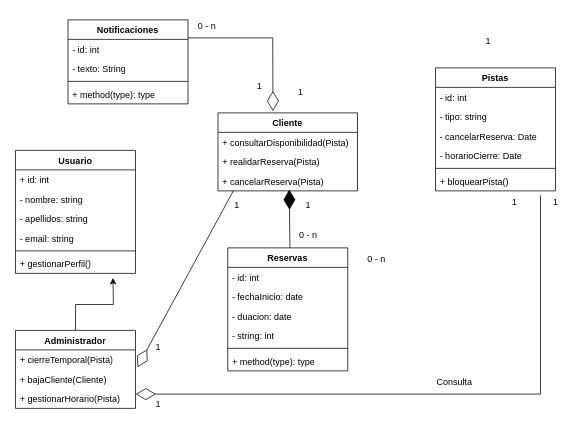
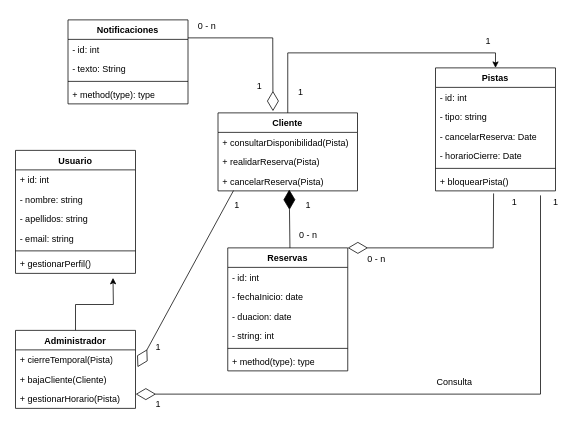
edge "Cliente" -> "Pistas": added
edge "+ bloquearPista()" -> "Reservas": added
